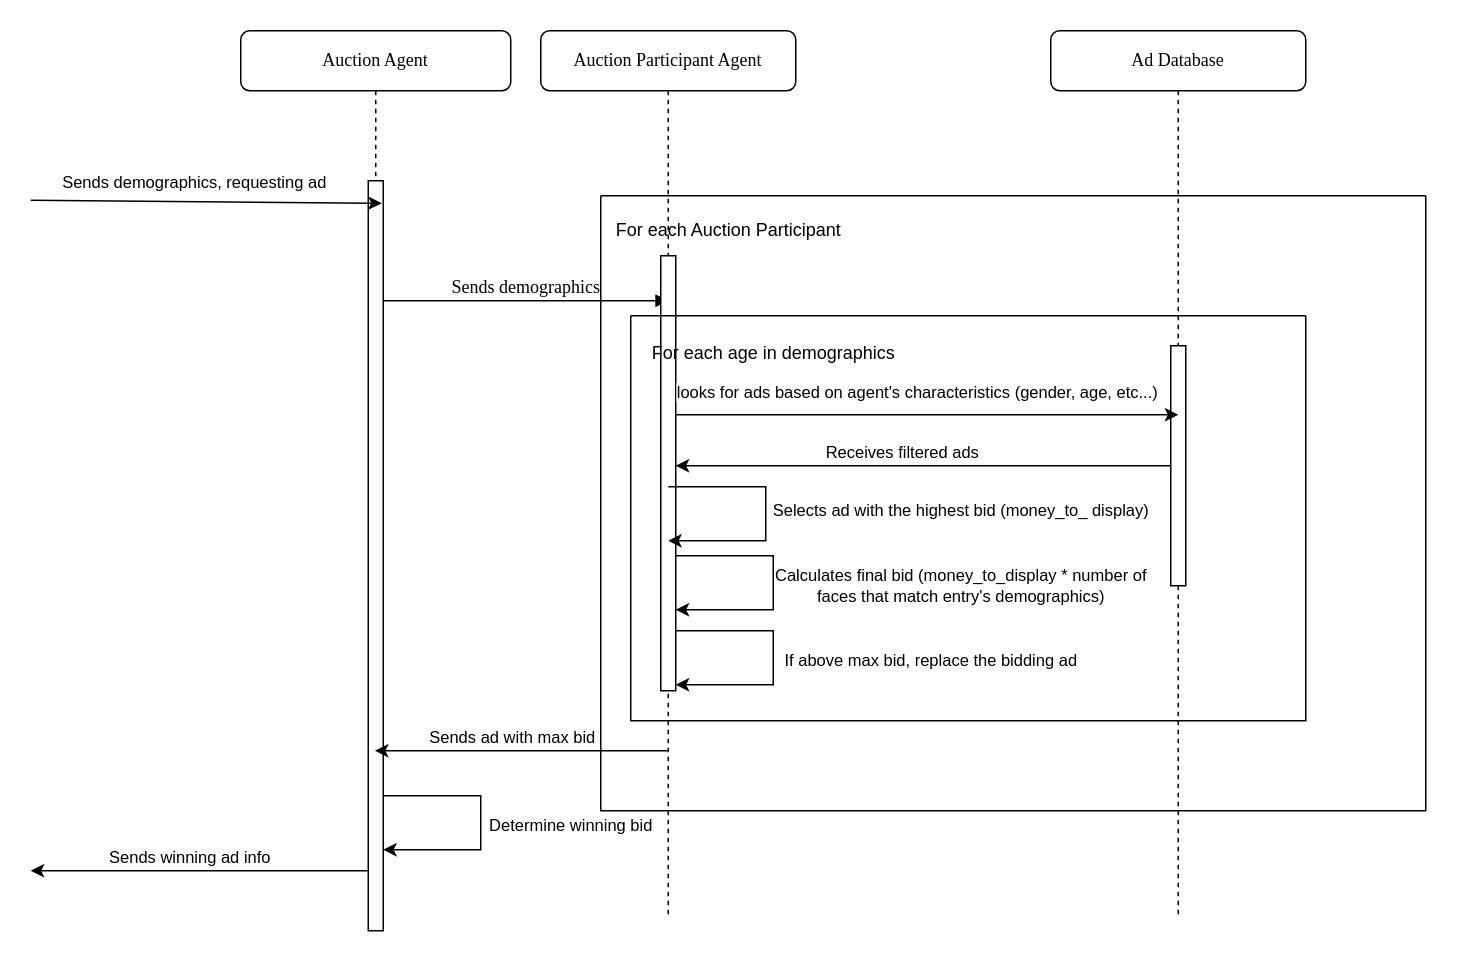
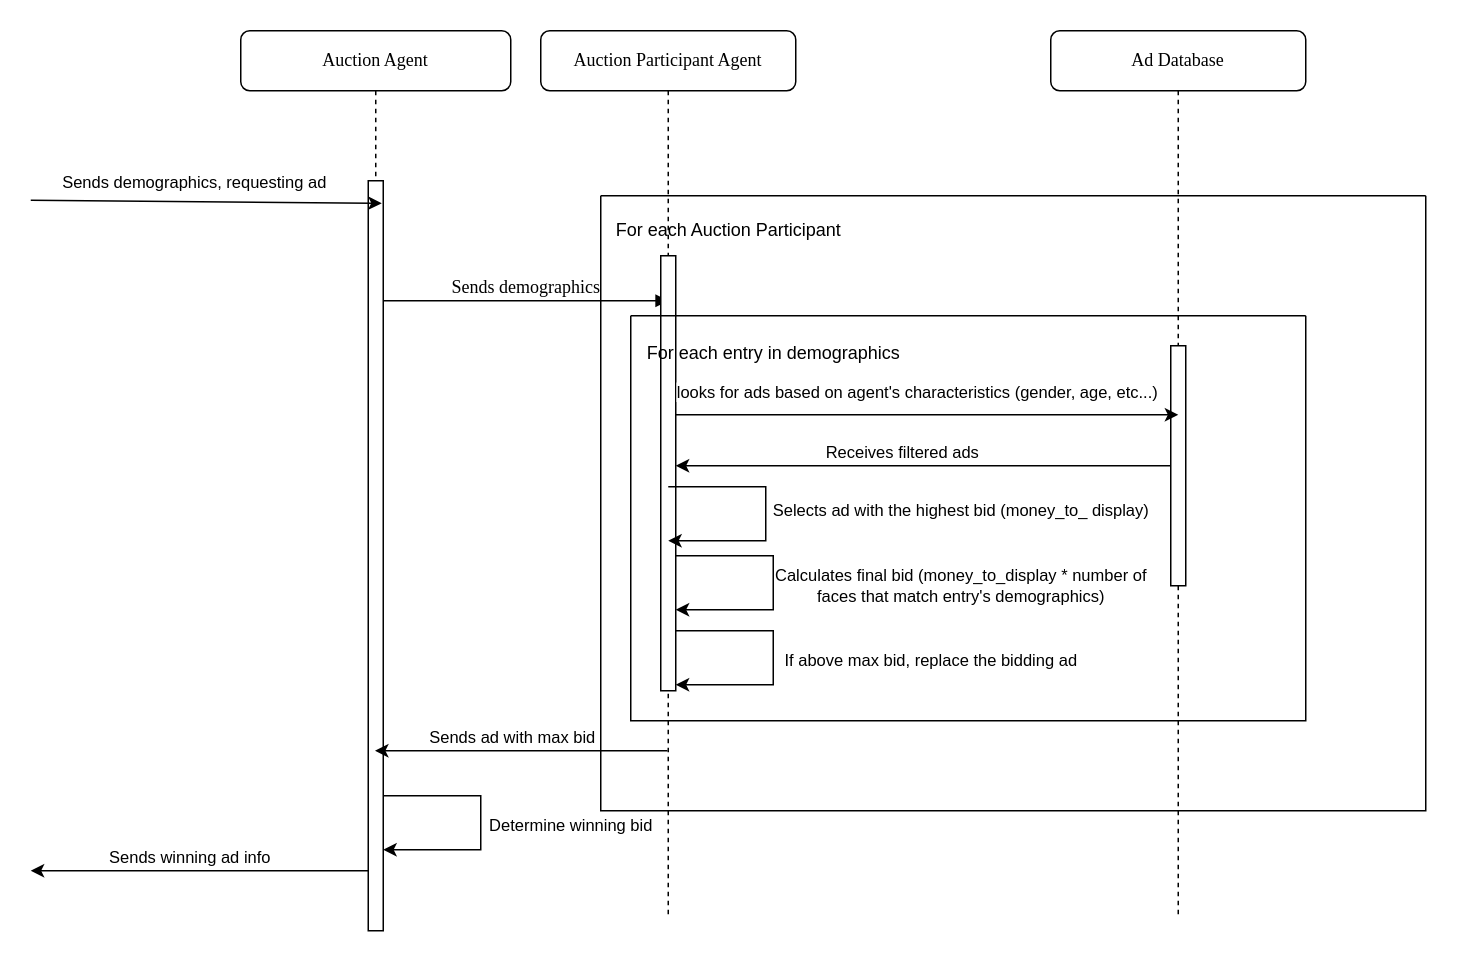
node "For each age in demographics": label "For each age in demographics" -> "For each entry in demographics"
